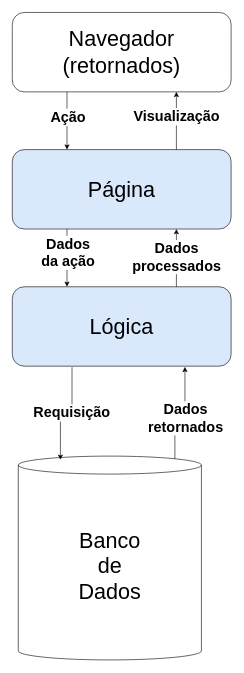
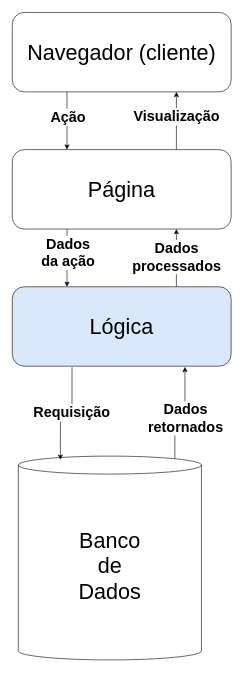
node "Navegador (retornados)": label "Navegador (retornados)" -> "Navegador (cliente)"
node "Página": fillcolor #dae8fc -> #ffffff
